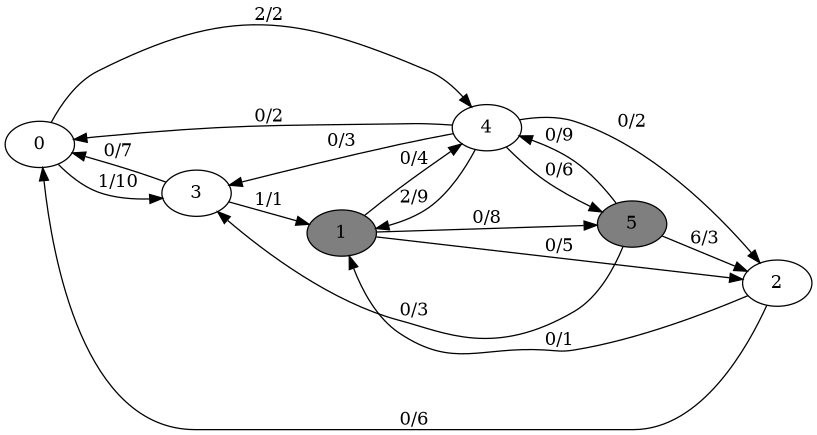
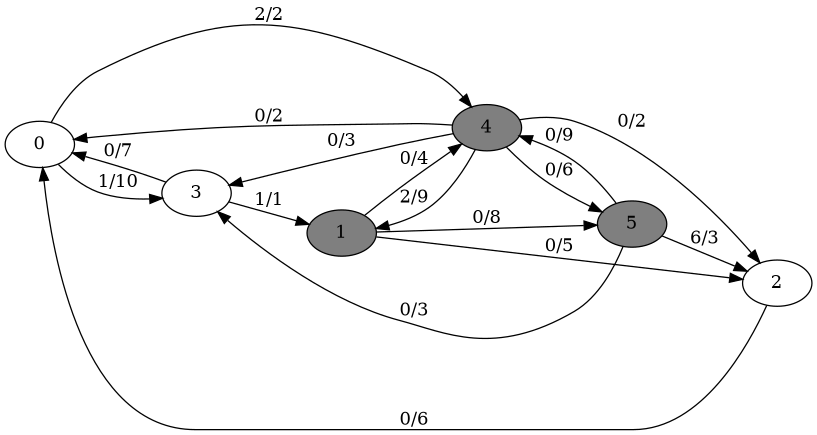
node "4": fillcolor grey100 -> grey50
edge "2" -> "1": removed, label "0/1"
